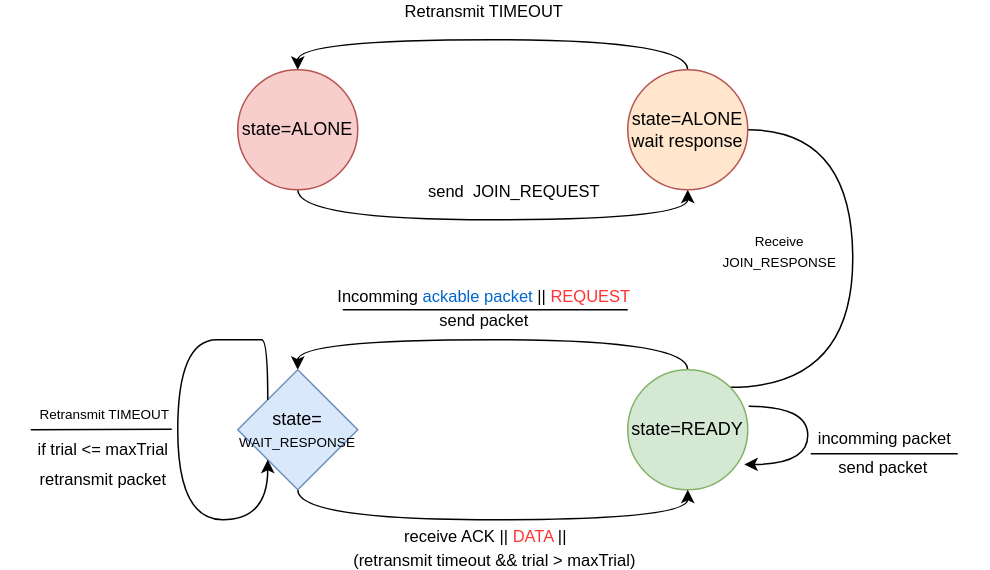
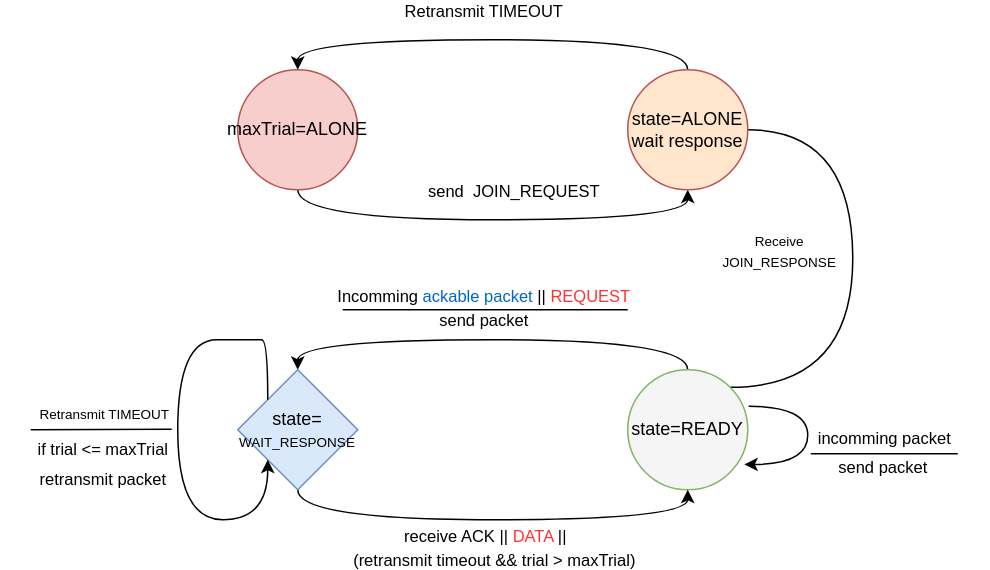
node "state=ALONE": label "state=ALONE" -> "maxTrial=ALONE"
node "state=READY": fillcolor #d5e8d4 -> #f5f5f5
